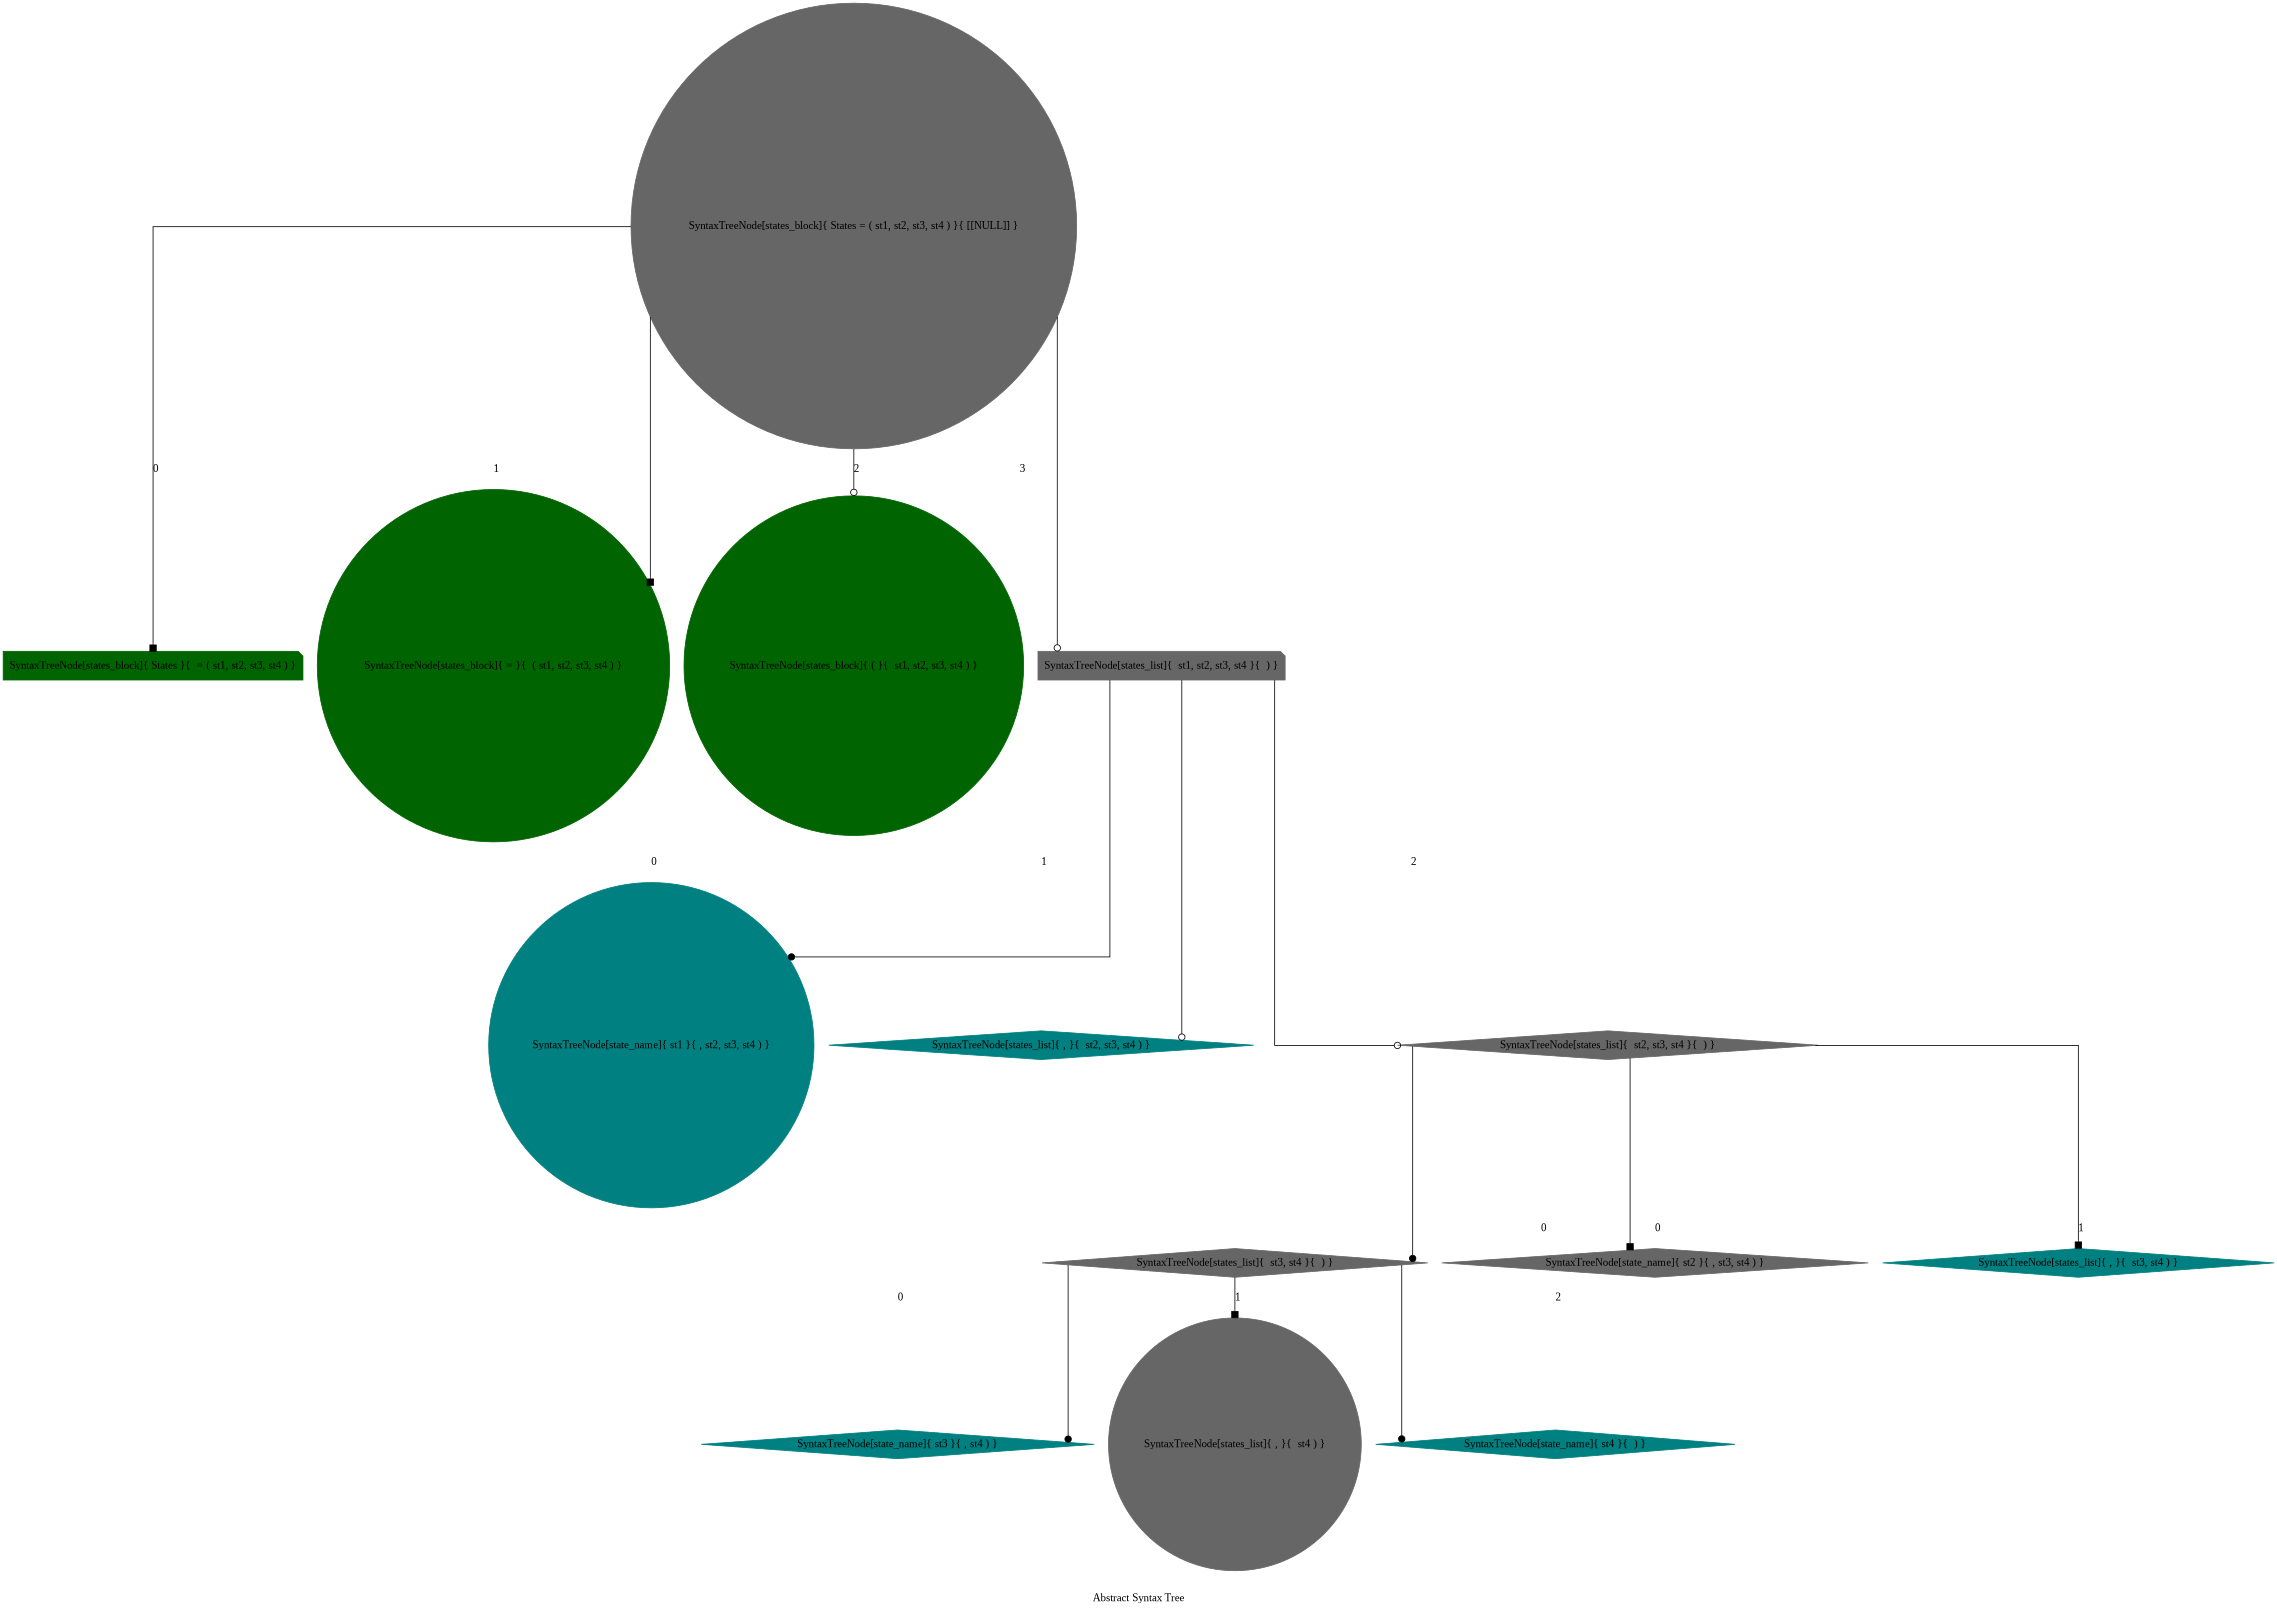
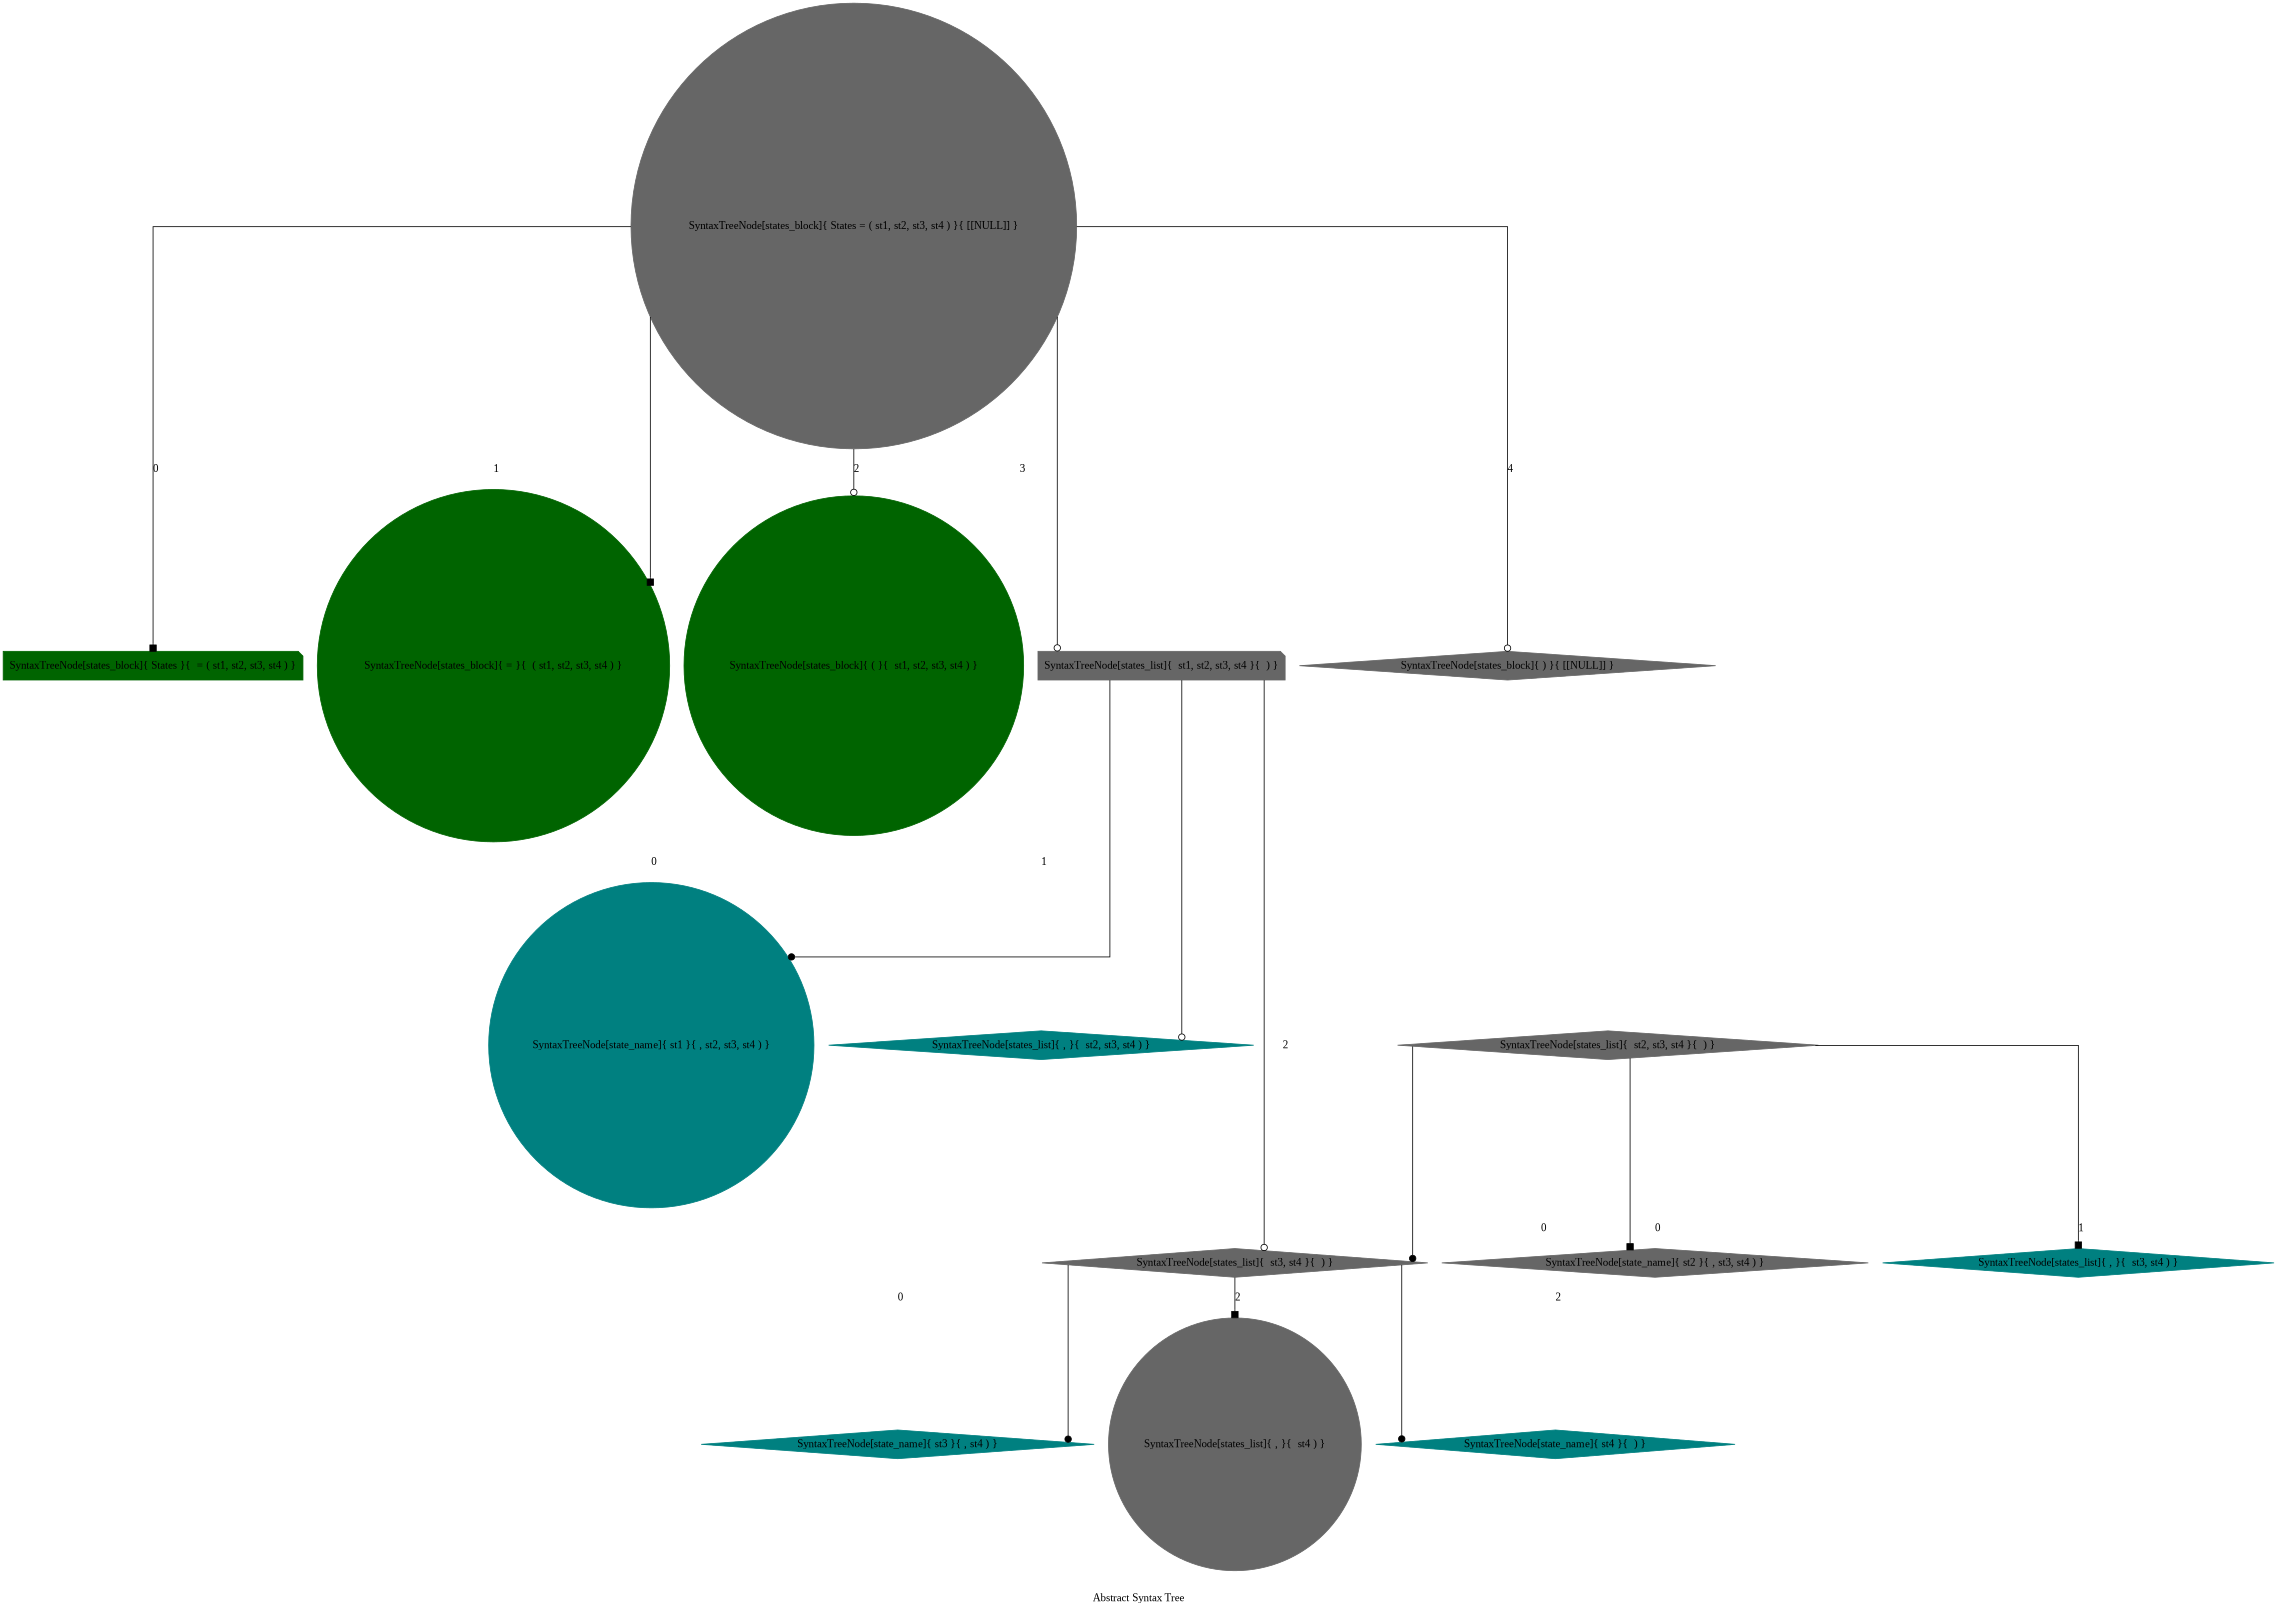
node "SyntaxTreeNode[states_block]{ ) }{ [[NULL]] }": added
edge "SyntaxTreeNode[states_list]{  st1, st2, st3, st4 }{  ) }" -> "SyntaxTreeNode[states_list]{  st2, st3, st4 }{  ) }": now "SyntaxTreeNode[states_list]{  st1, st2, st3, st4 }{  ) }" -> "SyntaxTreeNode[states_list]{  st3, st4 }{  ) }"
edge "SyntaxTreeNode[states_list]{  st3, st4 }{  ) }" -> "SyntaxTreeNode[states_list]{ , }{  st4 ) }": label "1" -> "2"
